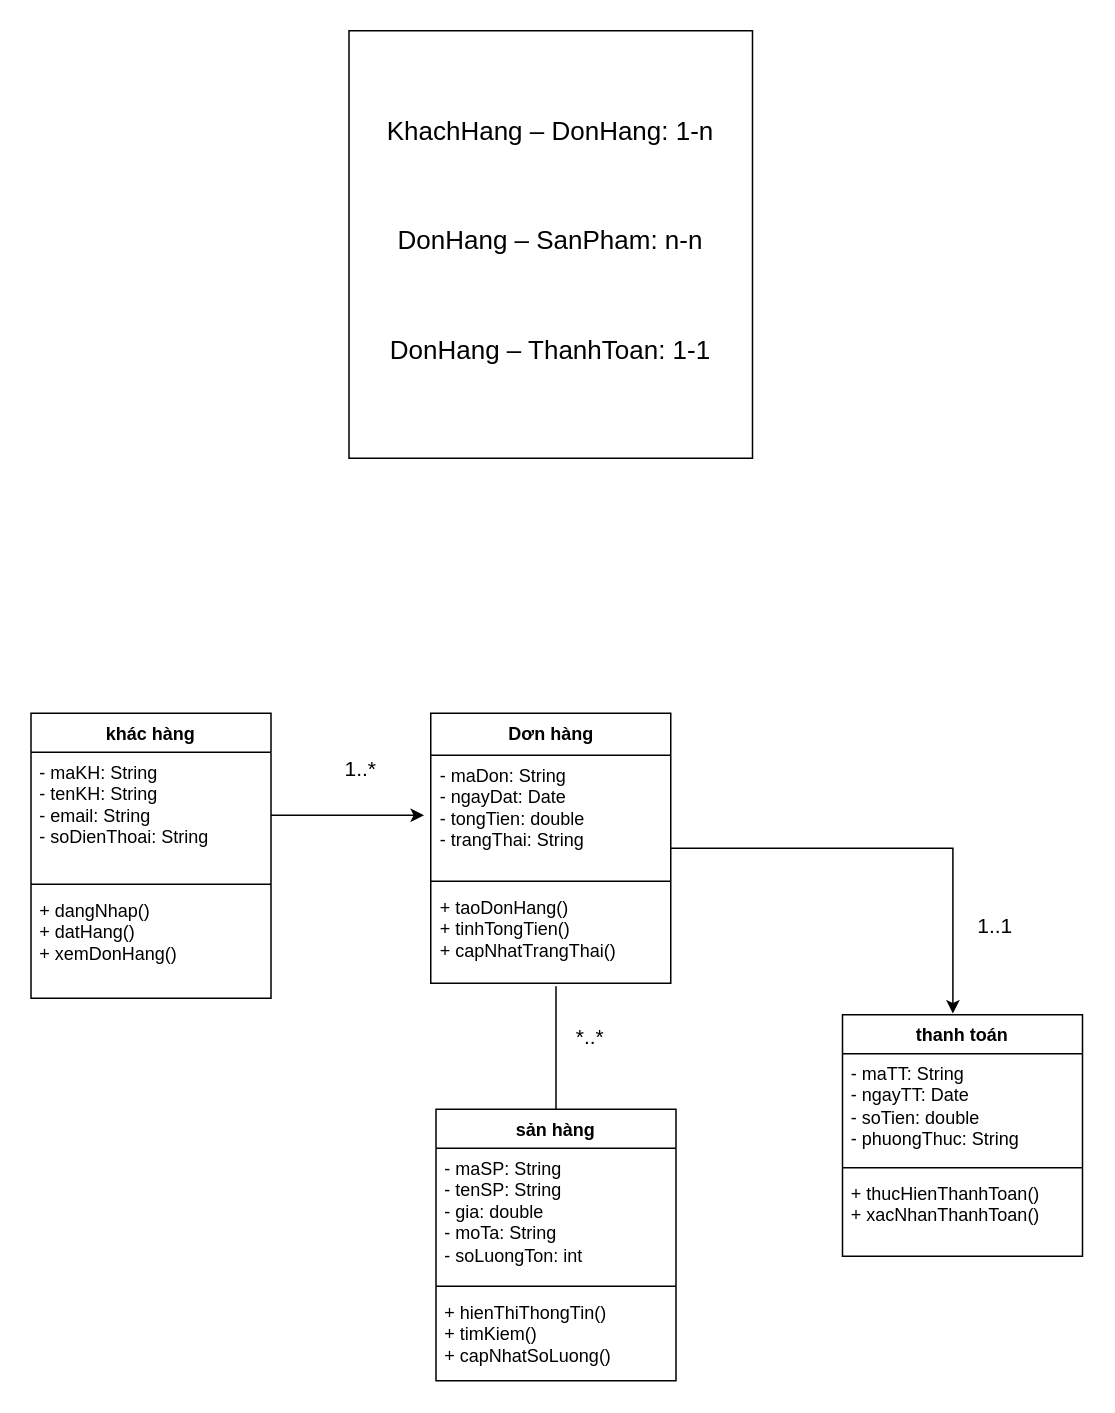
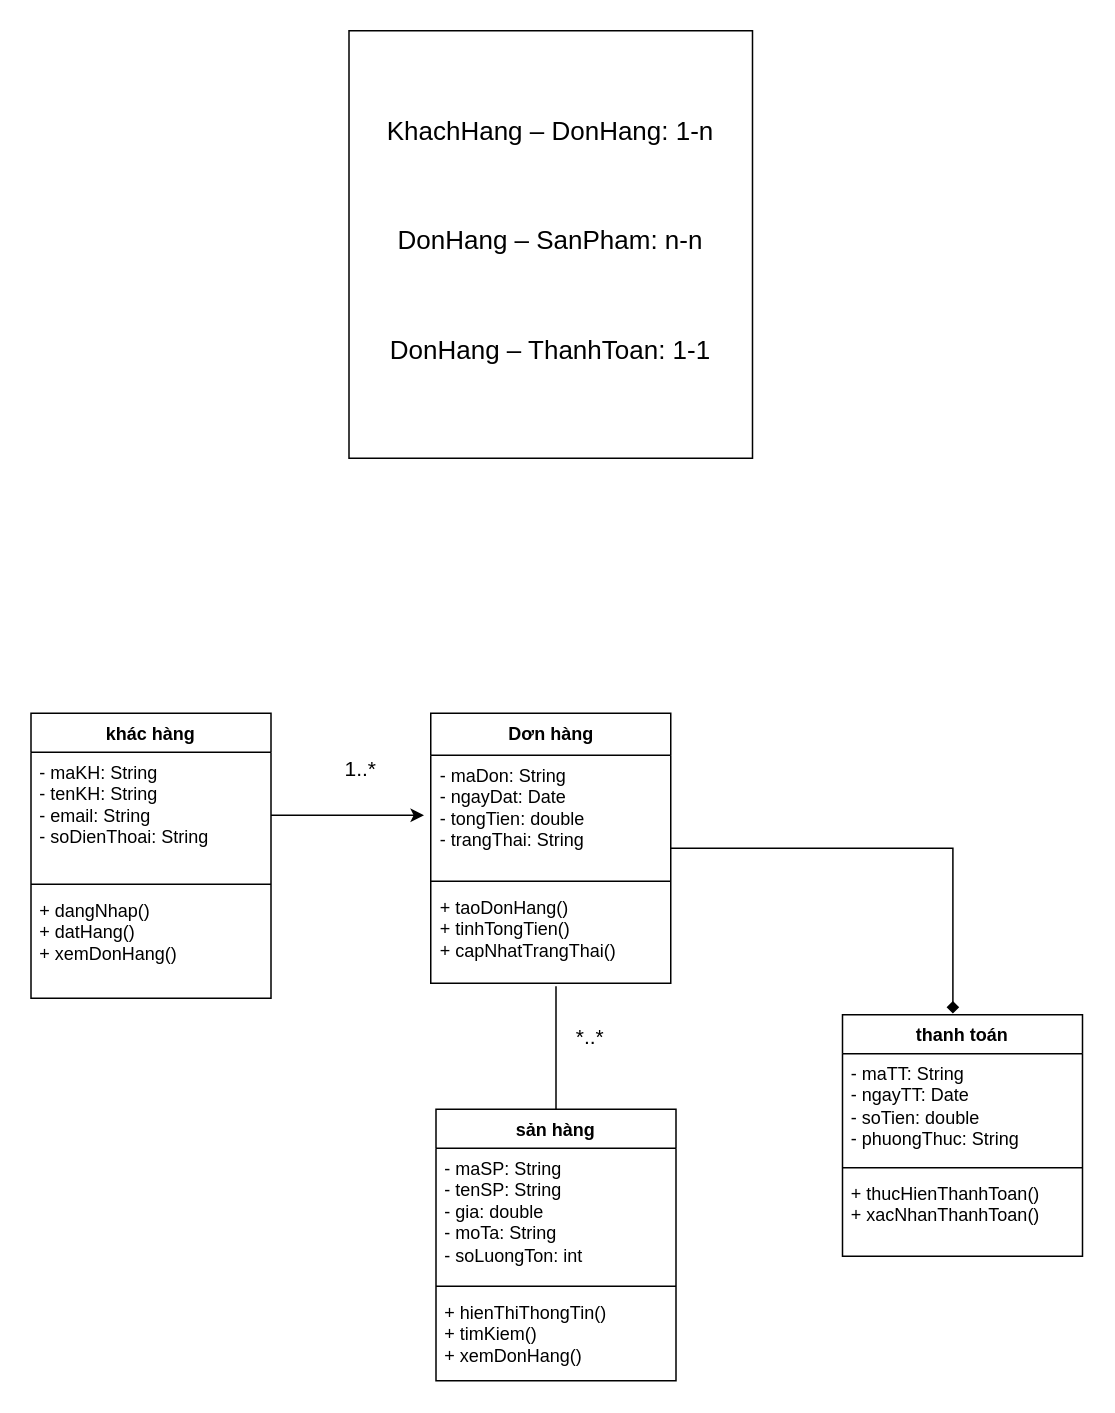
node "1..1": removed
edge "Dơn hàng" -> "thanh toán": arrowhead classic -> diamond
node "+ hienThiThongTin() + timKiem() + capNhatSoLuong()": label "+ hienThiThongTin() + timKiem() + capNhatSoLuong()" -> "+ hienThiThongTin() + timKiem() + xemDonHang()"
